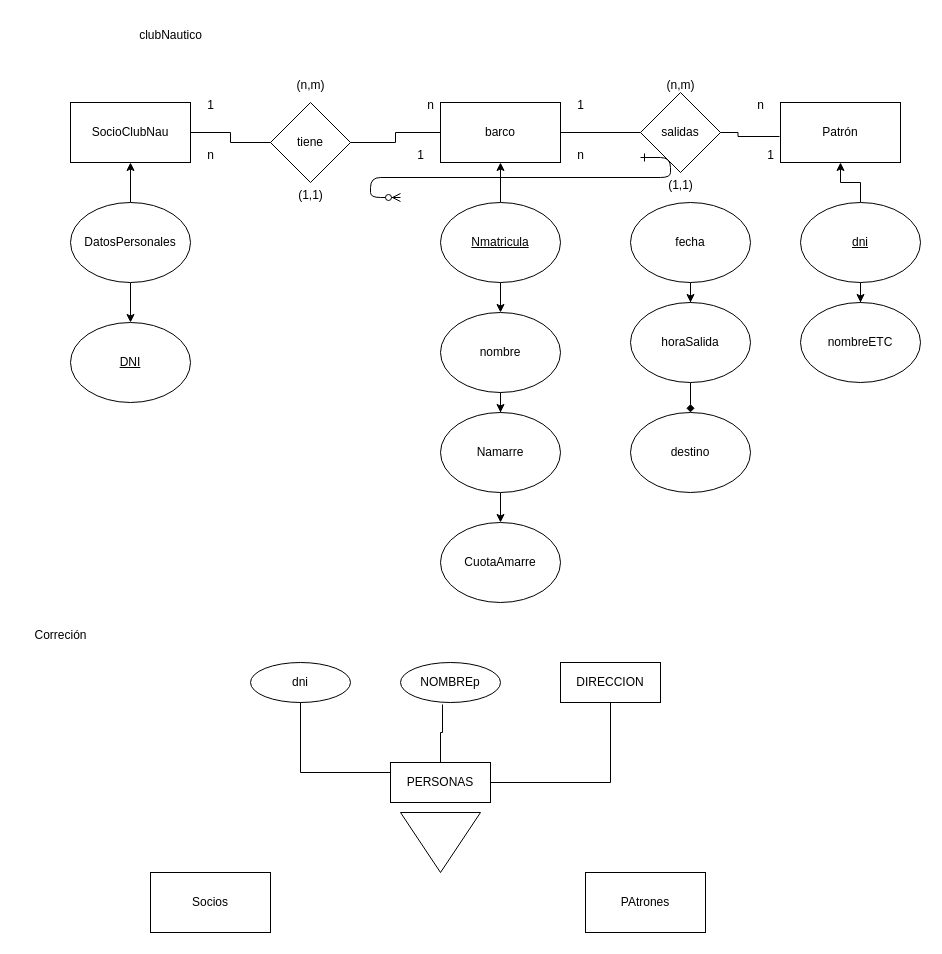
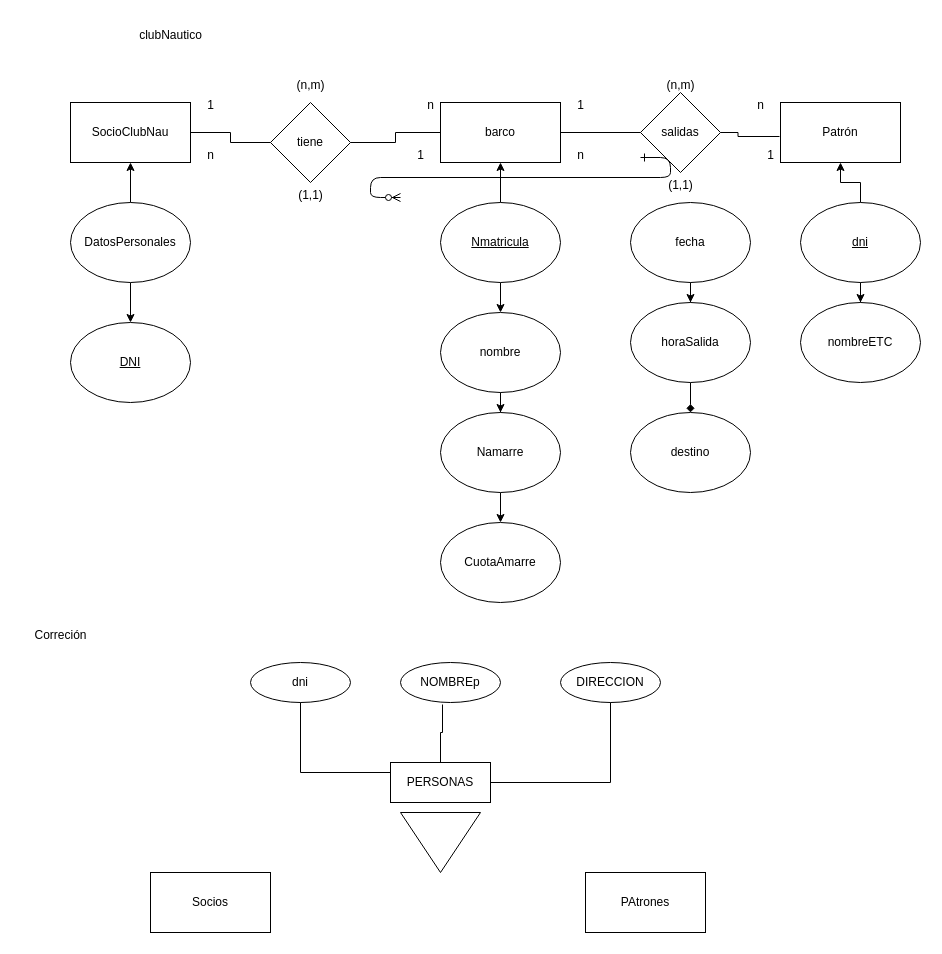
node "DIRECCION": shape rectangle -> ellipse
